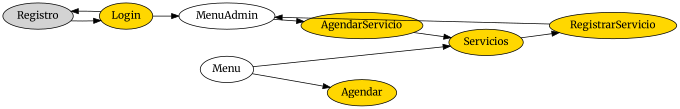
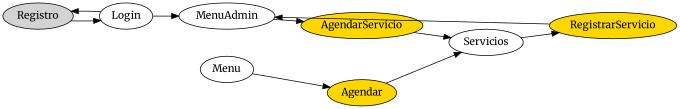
node "Login": fillcolor gold -> white
node "Servicios": fillcolor gold -> white
edge "Menu" -> "Servicios": now "Agendar" -> "Servicios"
